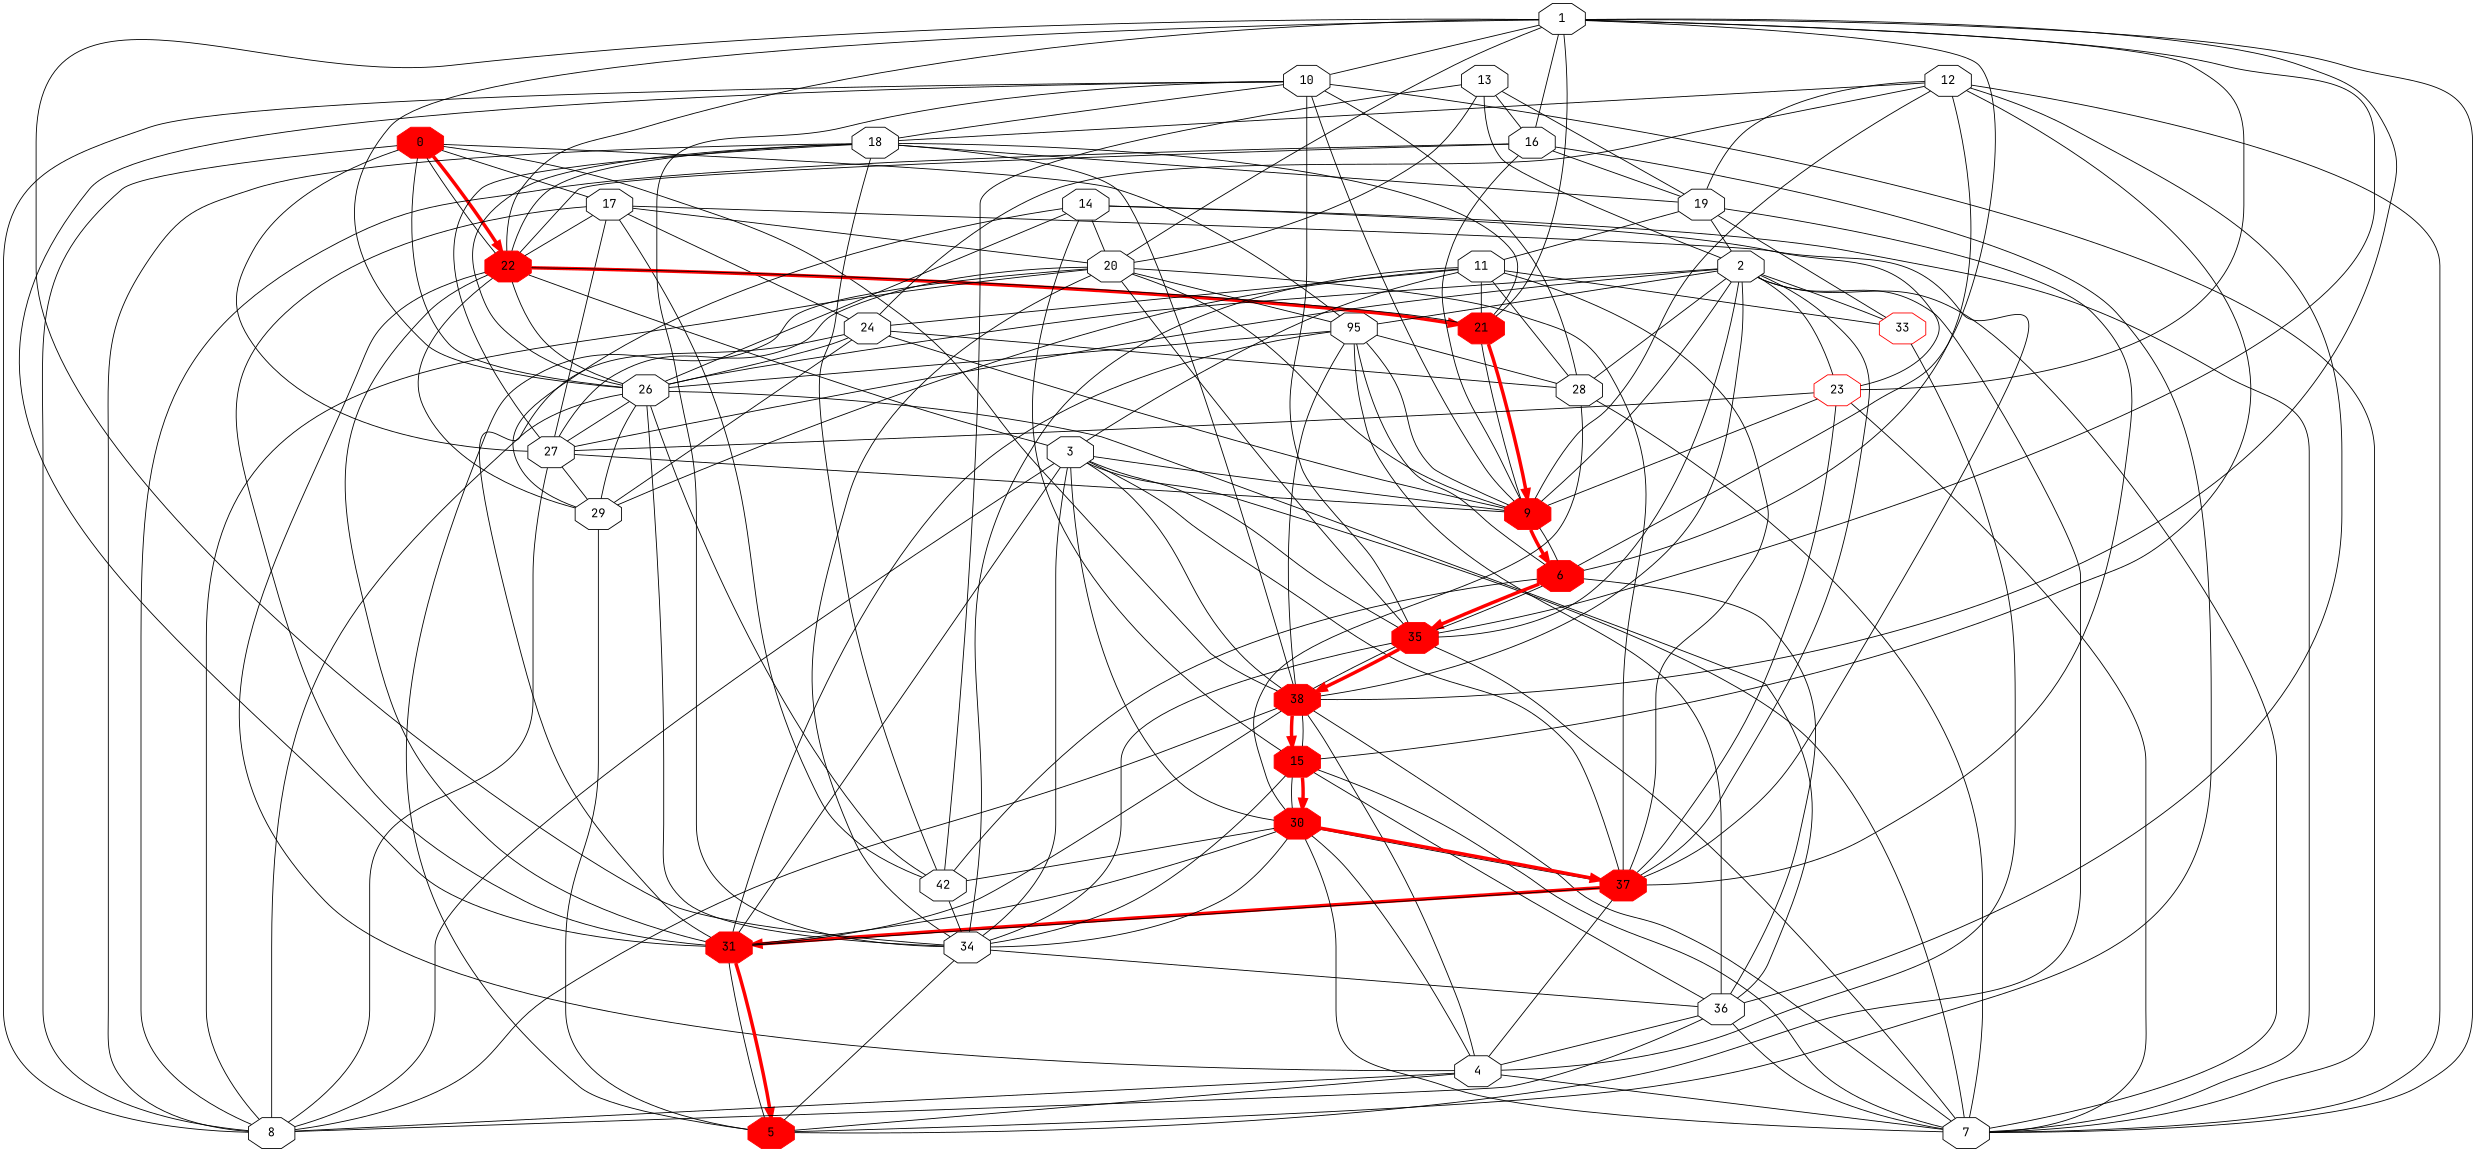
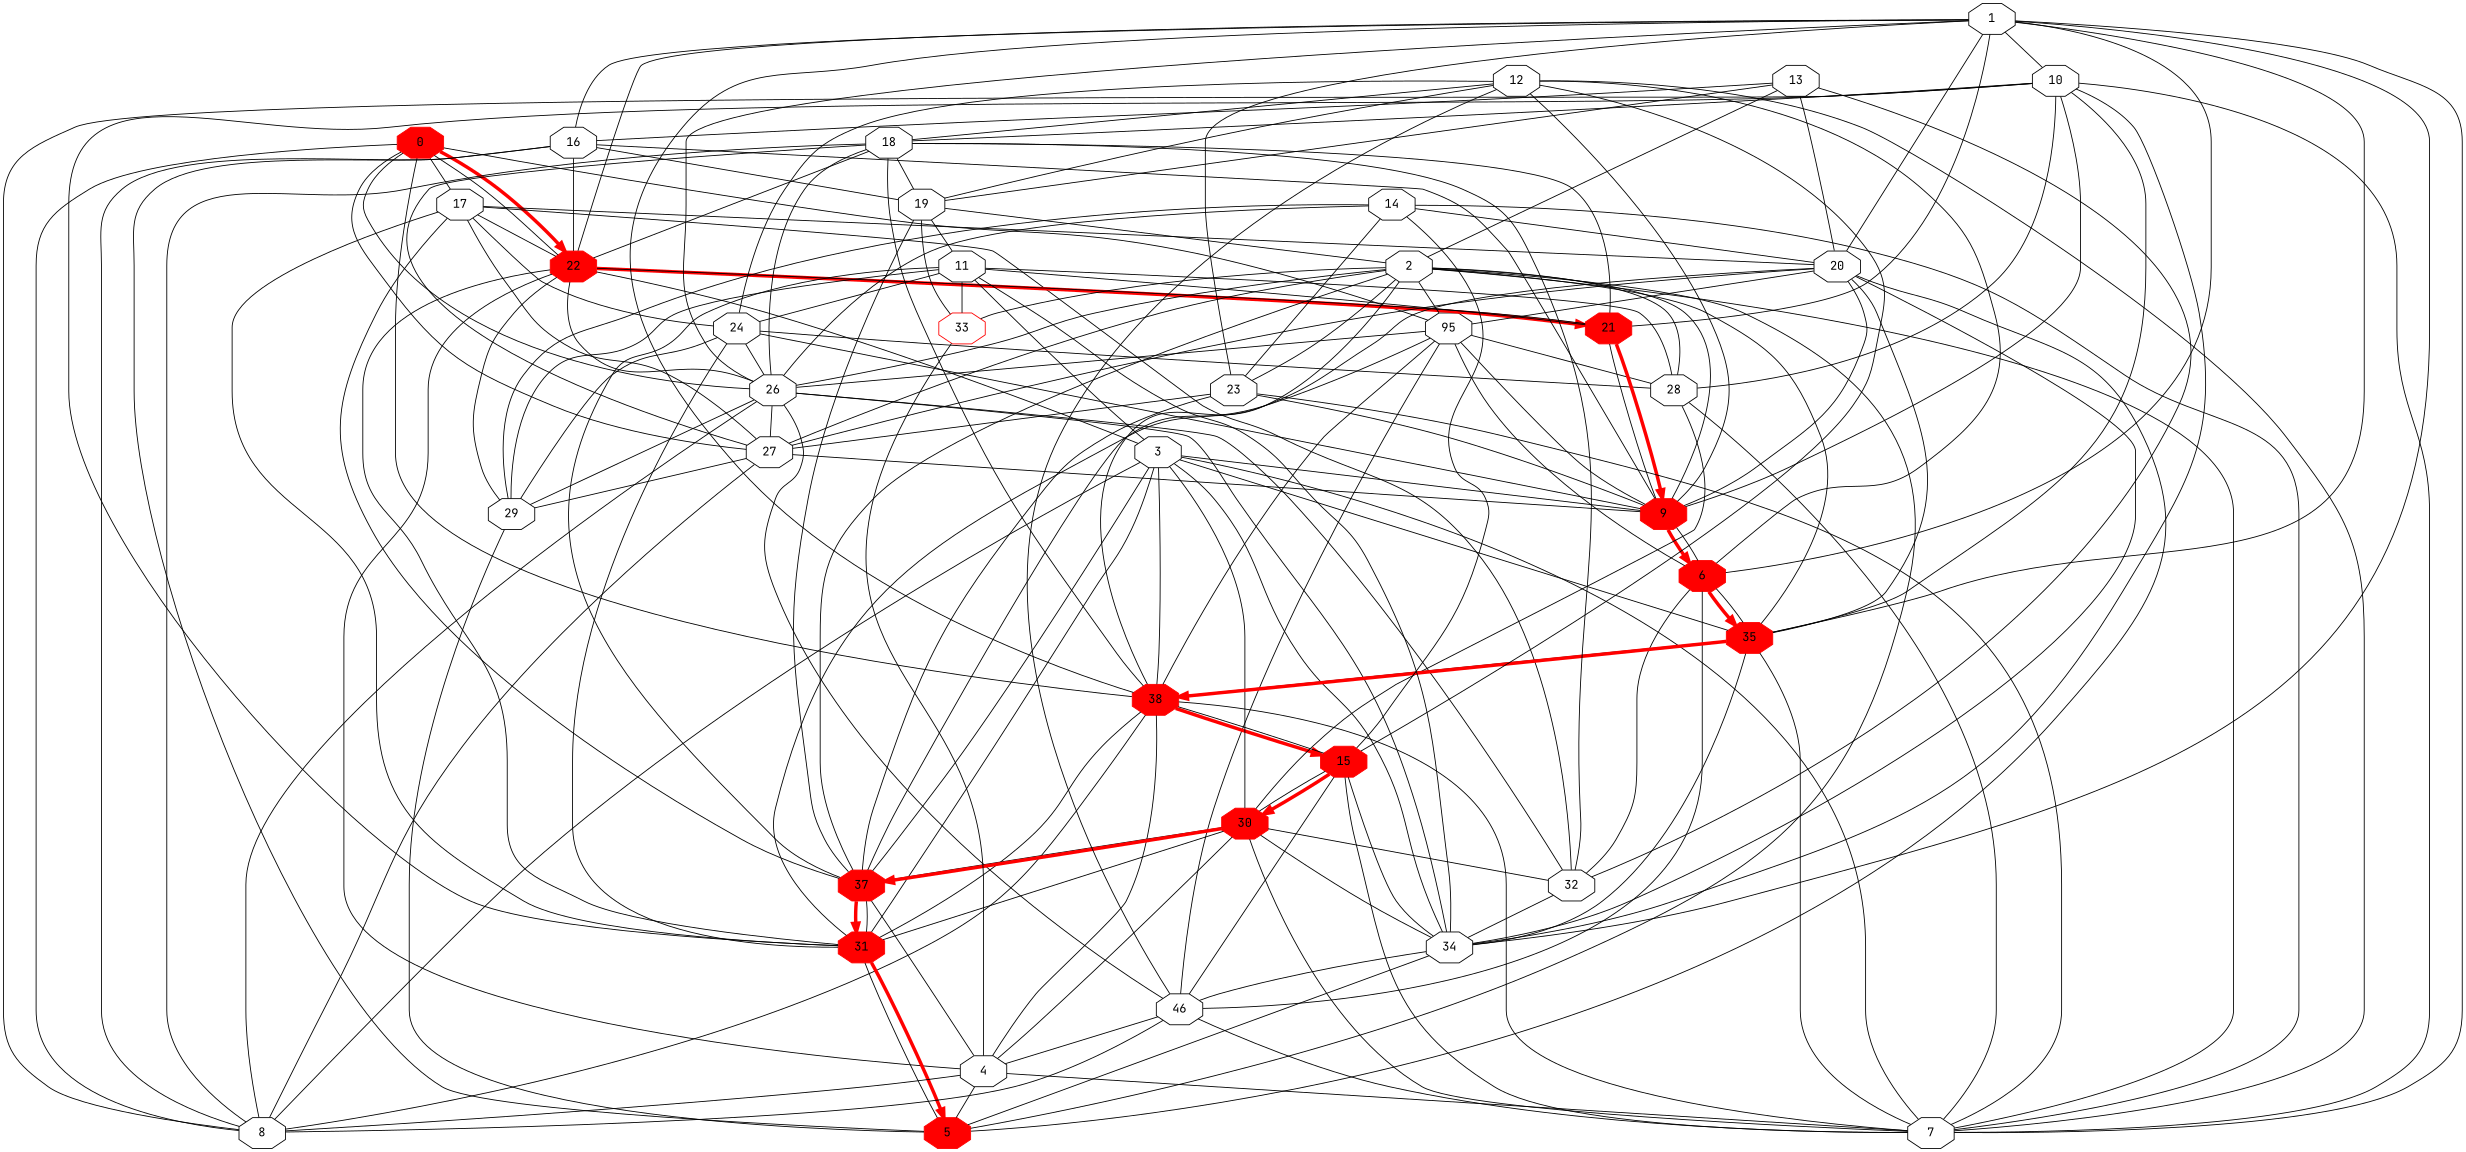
node "23": color red -> black
edge "20" -- "8": removed
node "42": label "42" -> "32"
node "36": label "36" -> "46"
